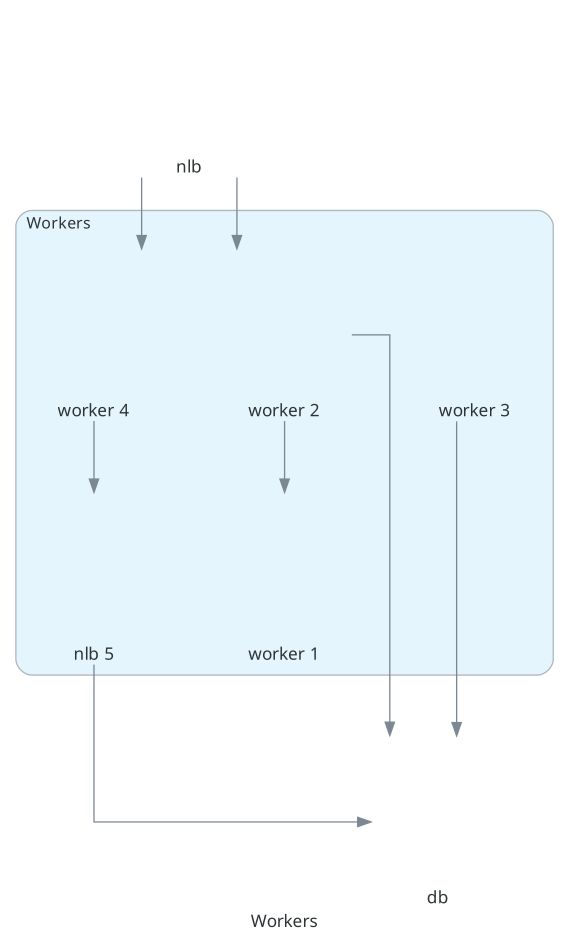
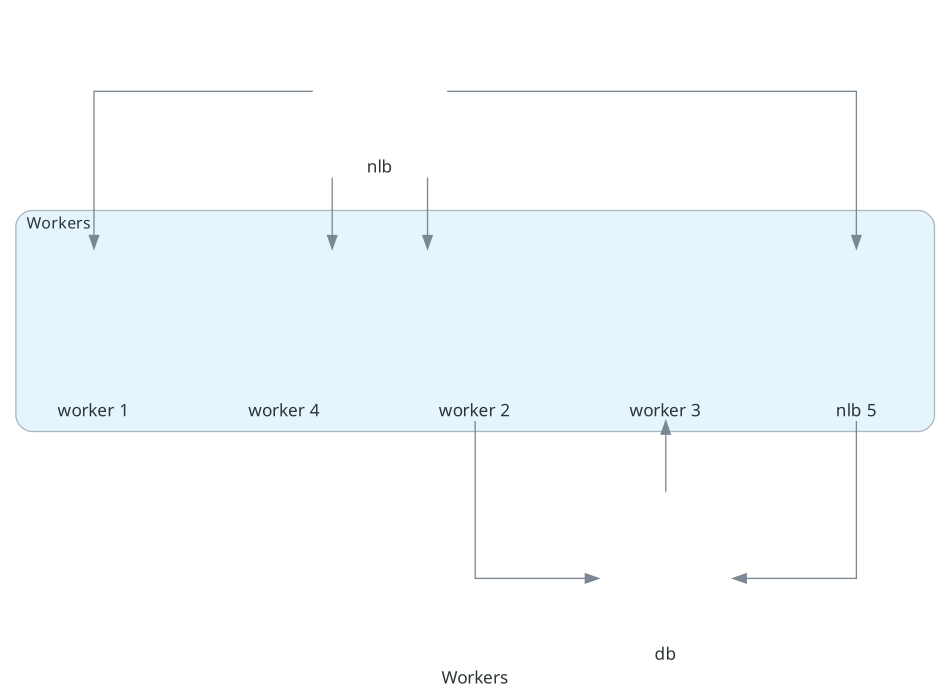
edge "worker 4" -> "nlb 5": now "nlb" -> "nlb 5"
edge "worker 2" -> "worker 1": now "nlb" -> "worker 1"
edge "worker 3" -> "db": reversed
